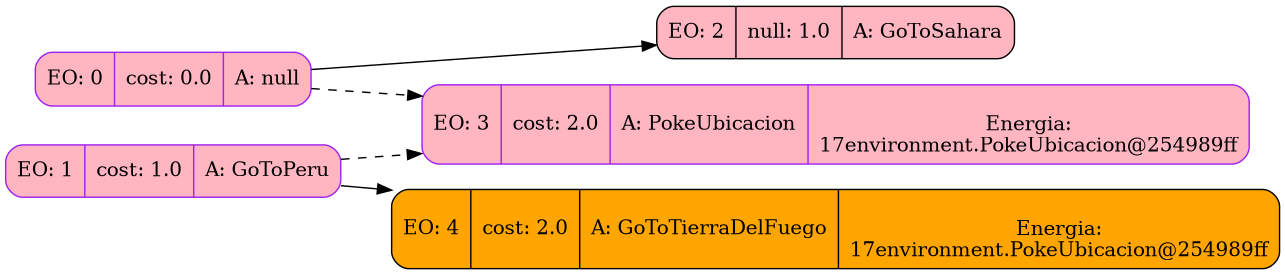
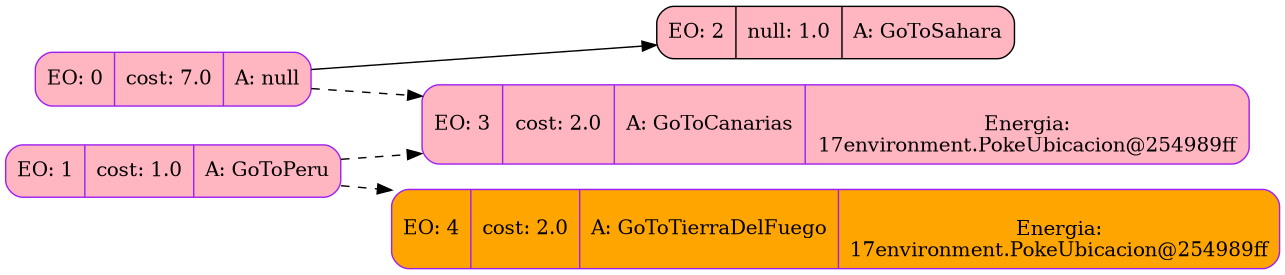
node "EO: 0": text "cost: 0.0" -> "cost: 7.0"
node "EO: 3": text "A: PokeUbicacion" -> "A: GoToCanarias"
edge "EO: 1" -> "EO: 4": style solid -> dashed
node "EO: 4": color black -> purple
